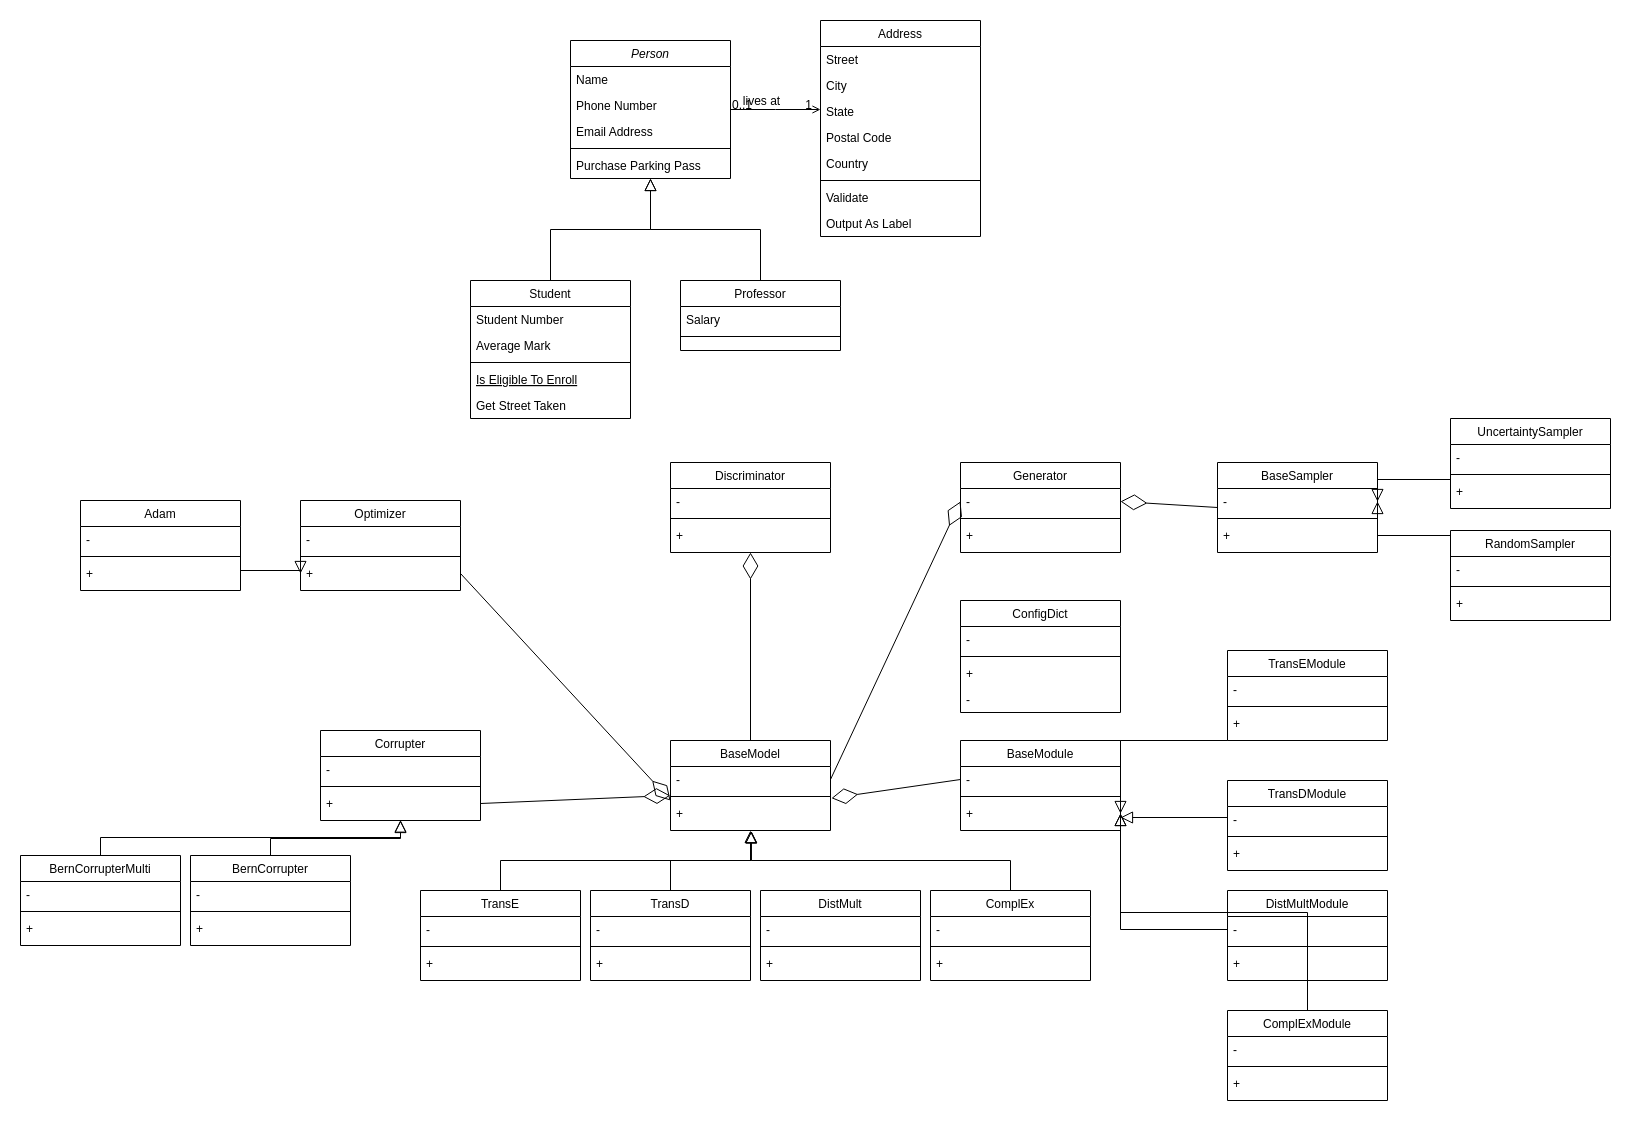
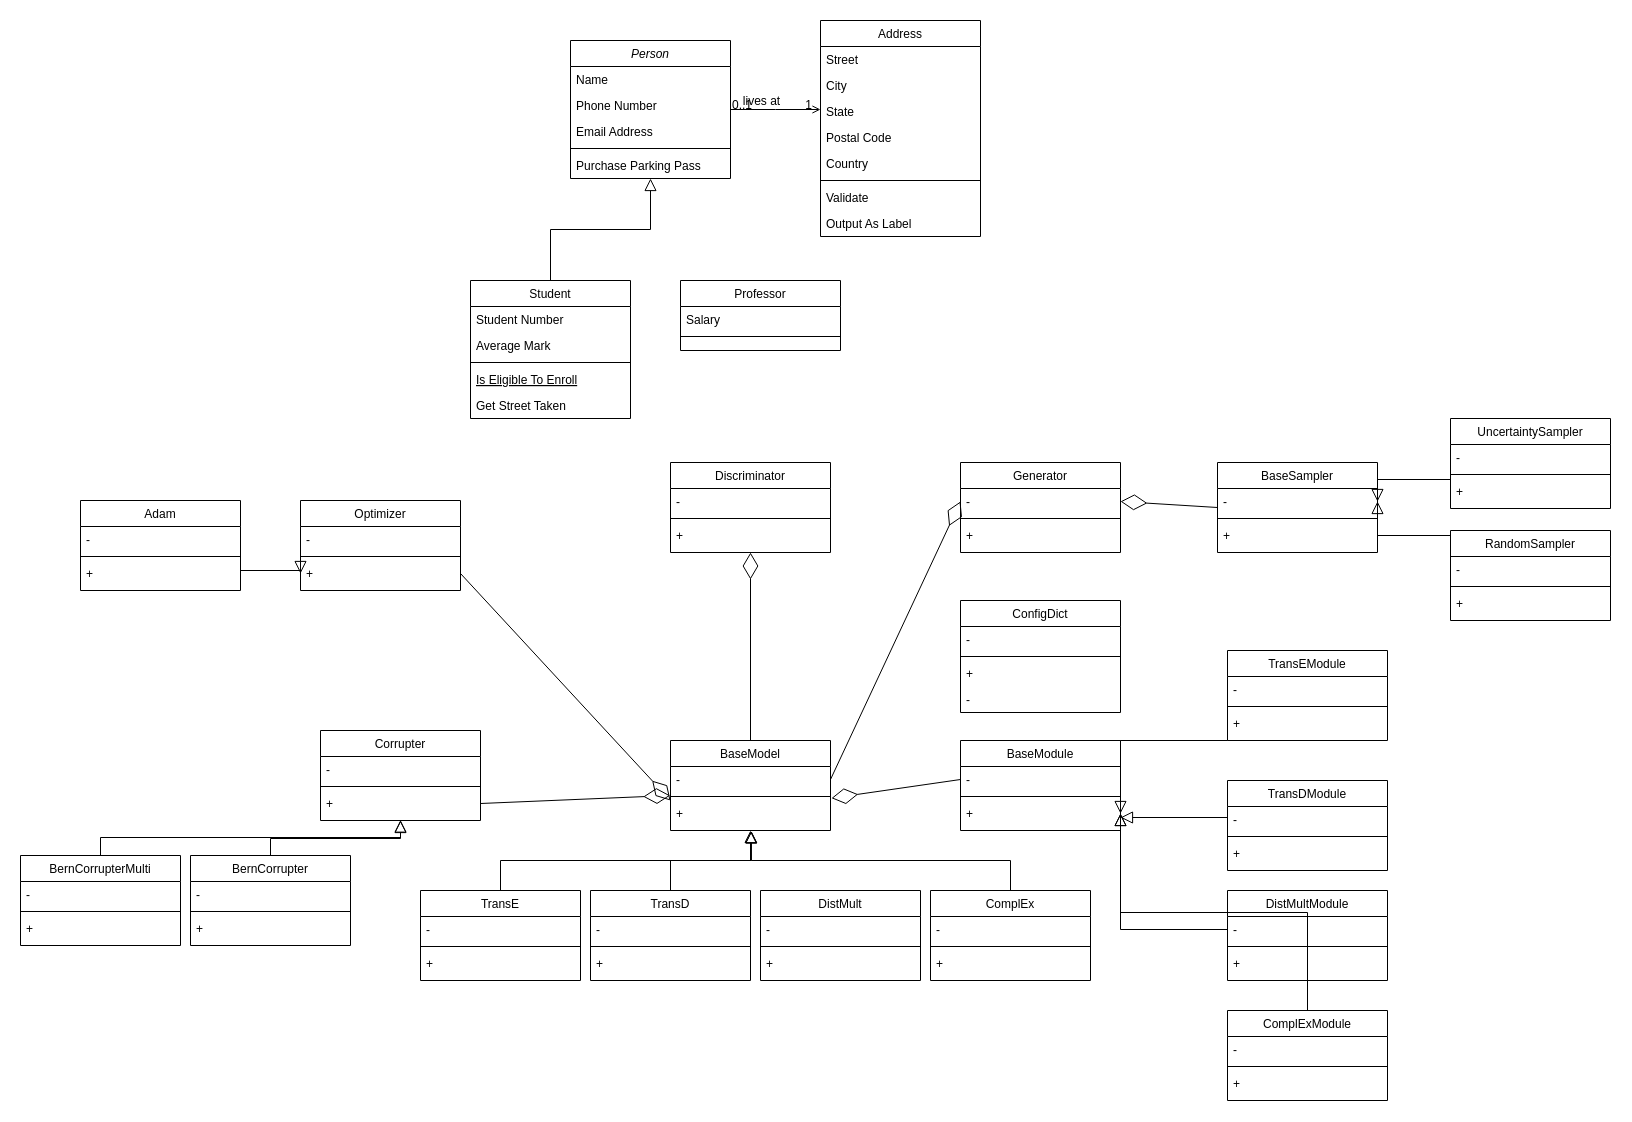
edge "Professor" -> "Person": removed
